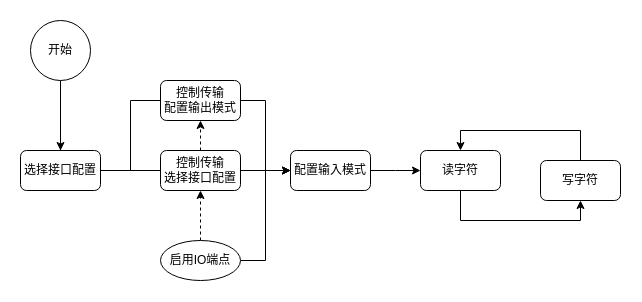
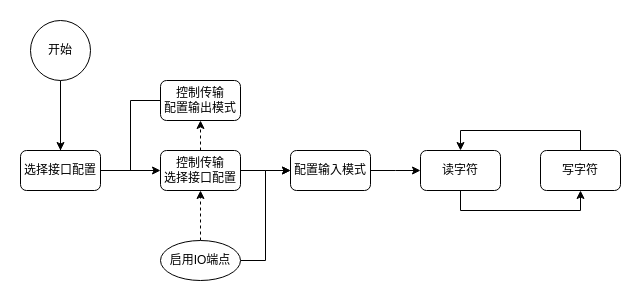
edge "控制传输 配置输出模式" -> "配置输入模式": removed
edge "开始" -- "控制传输 选择接口配置": arrowhead none -> classic
node "写字符": moved (581, 181) -> (581, 171)
